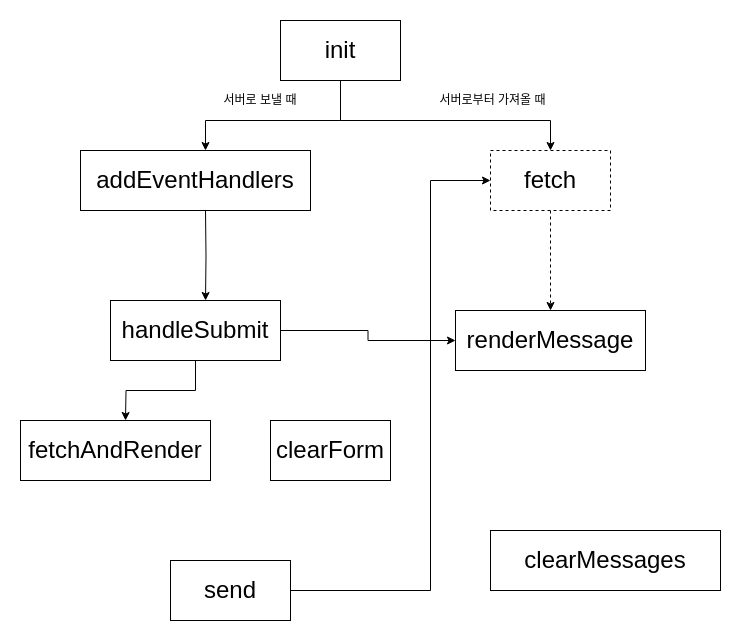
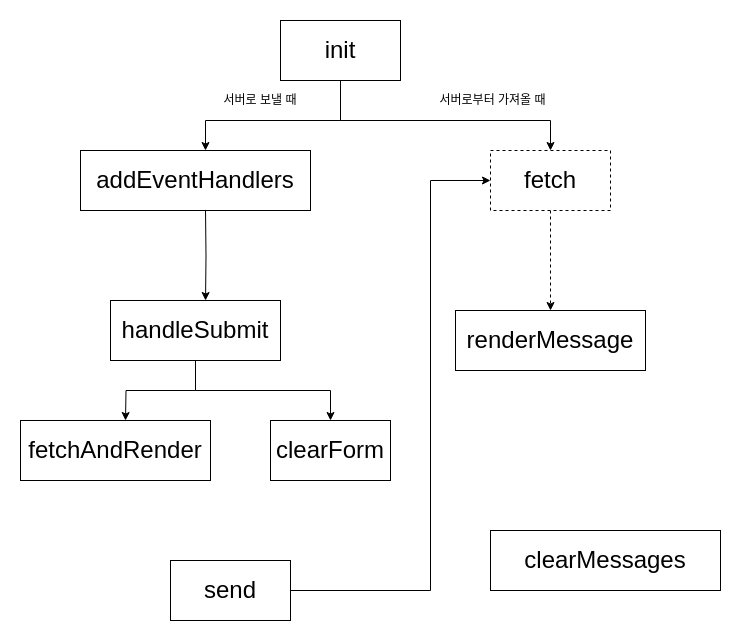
edge "handleSubmit" -> "renderMessage": now "handleSubmit" -> "clearForm"
